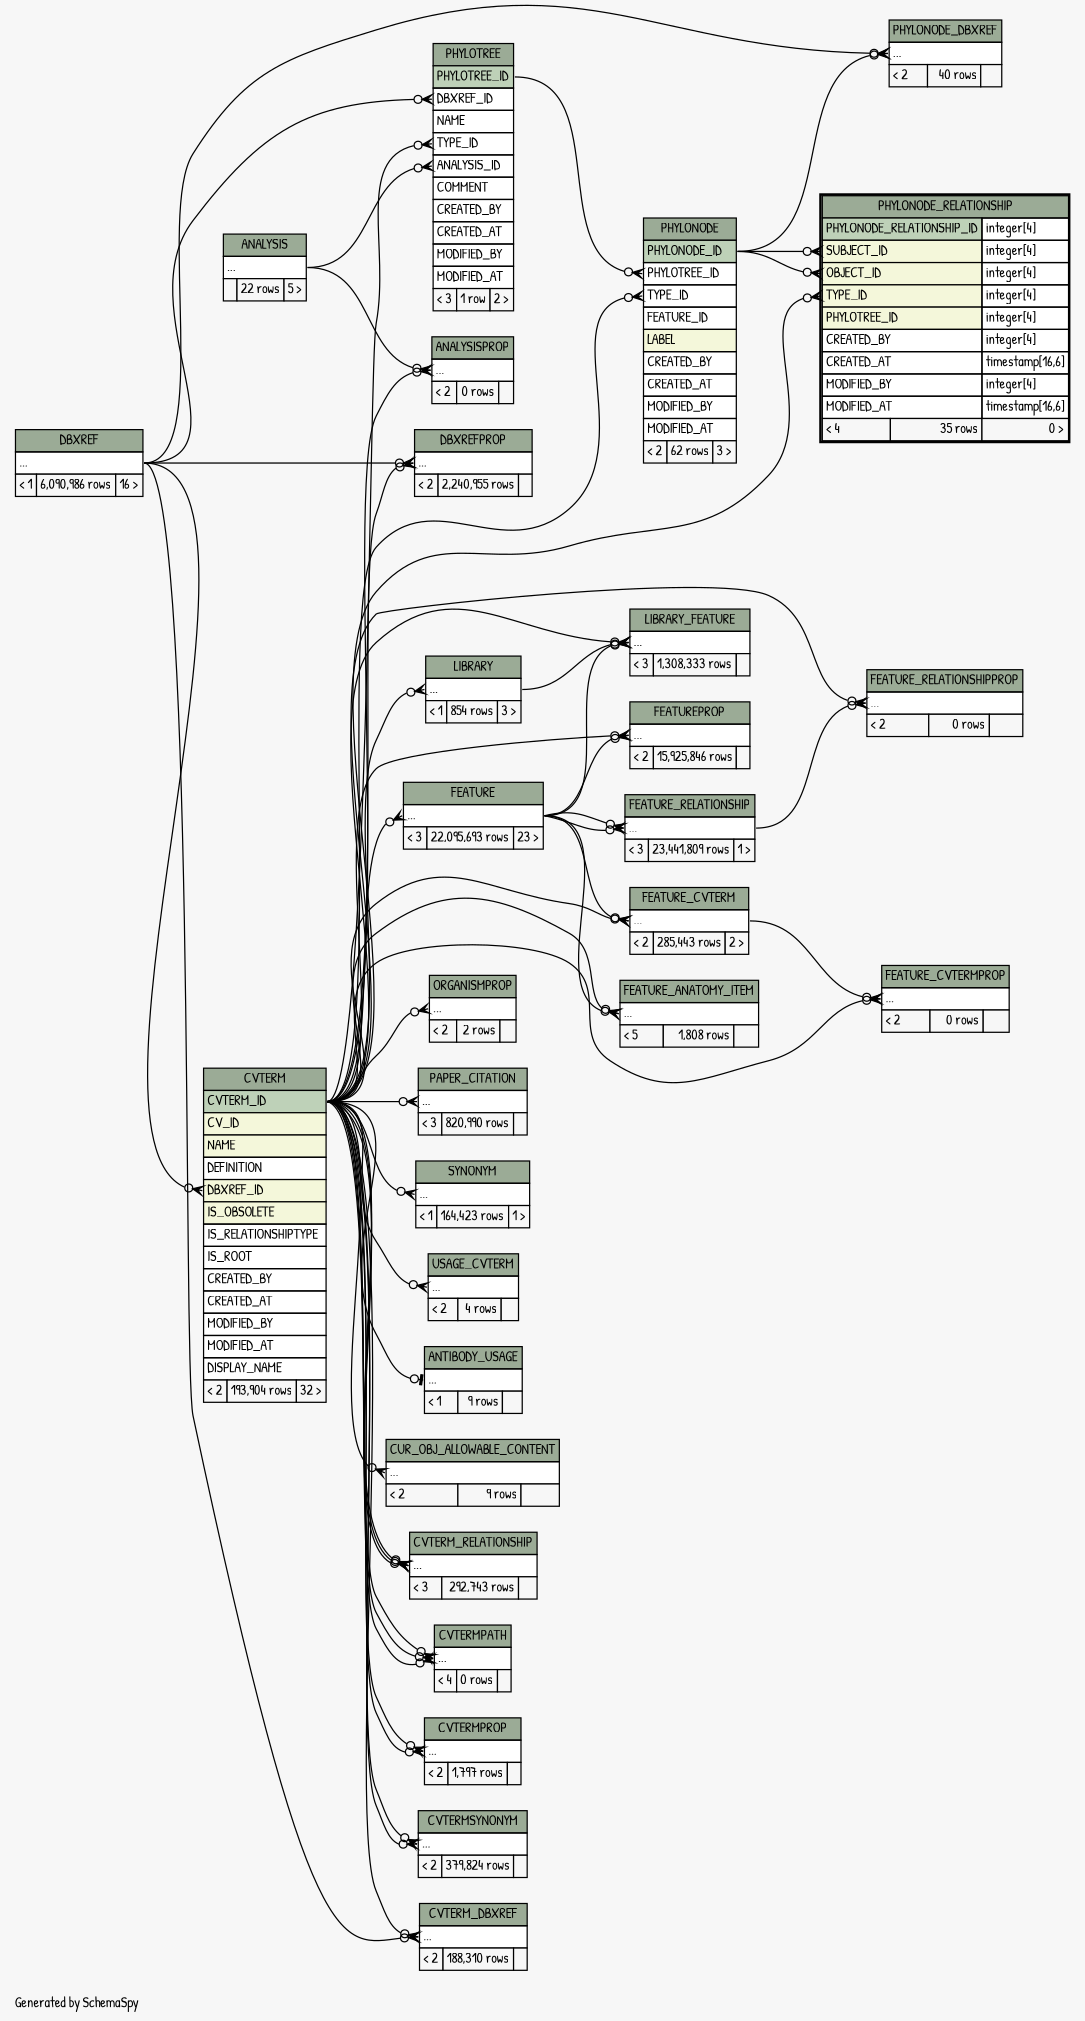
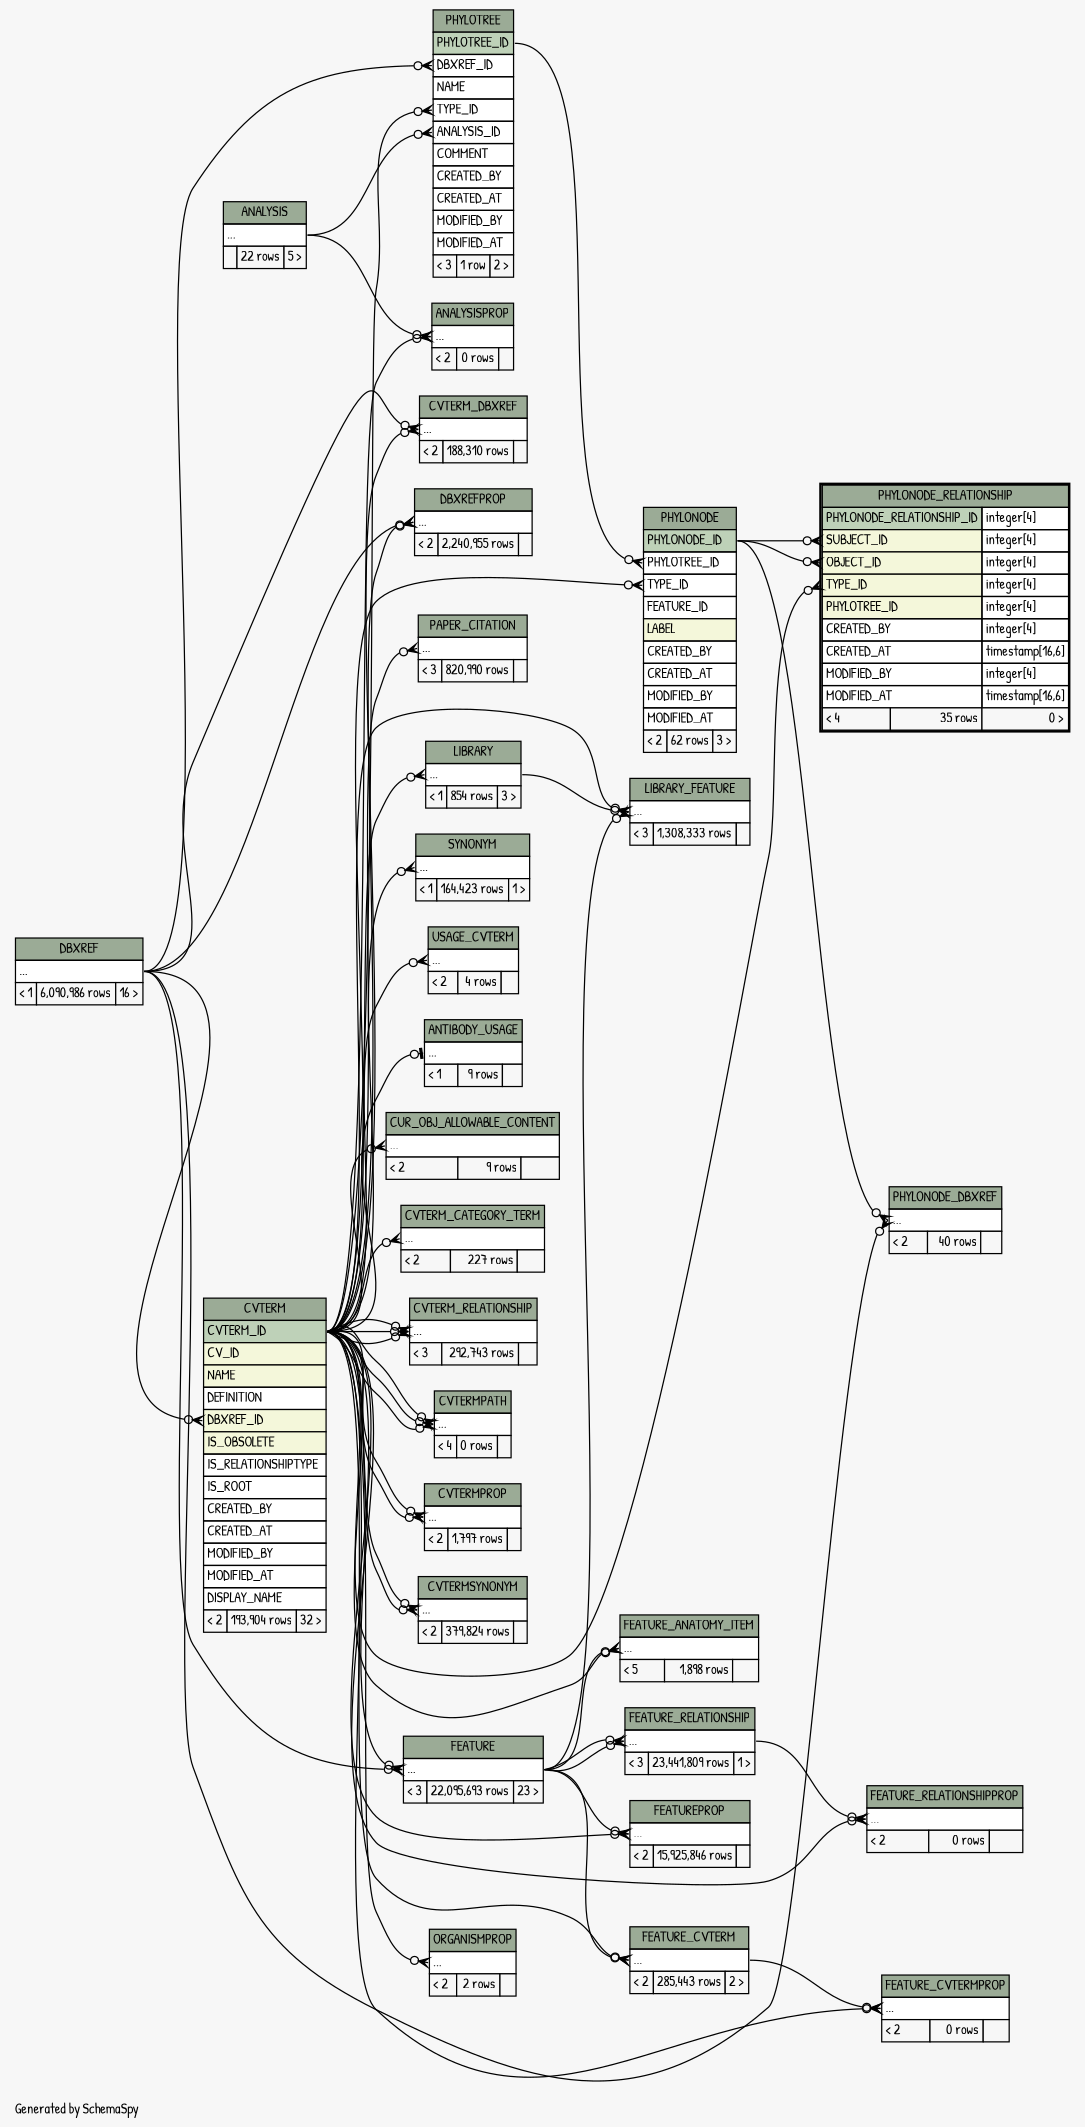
node "FEATURE_ANATOMY_ITEM": text "1,808 rows" -> "1,898 rows"
node "CVTERM_CATEGORY_TERM": added
edge "DBXREF" -> "FEATURE": added
